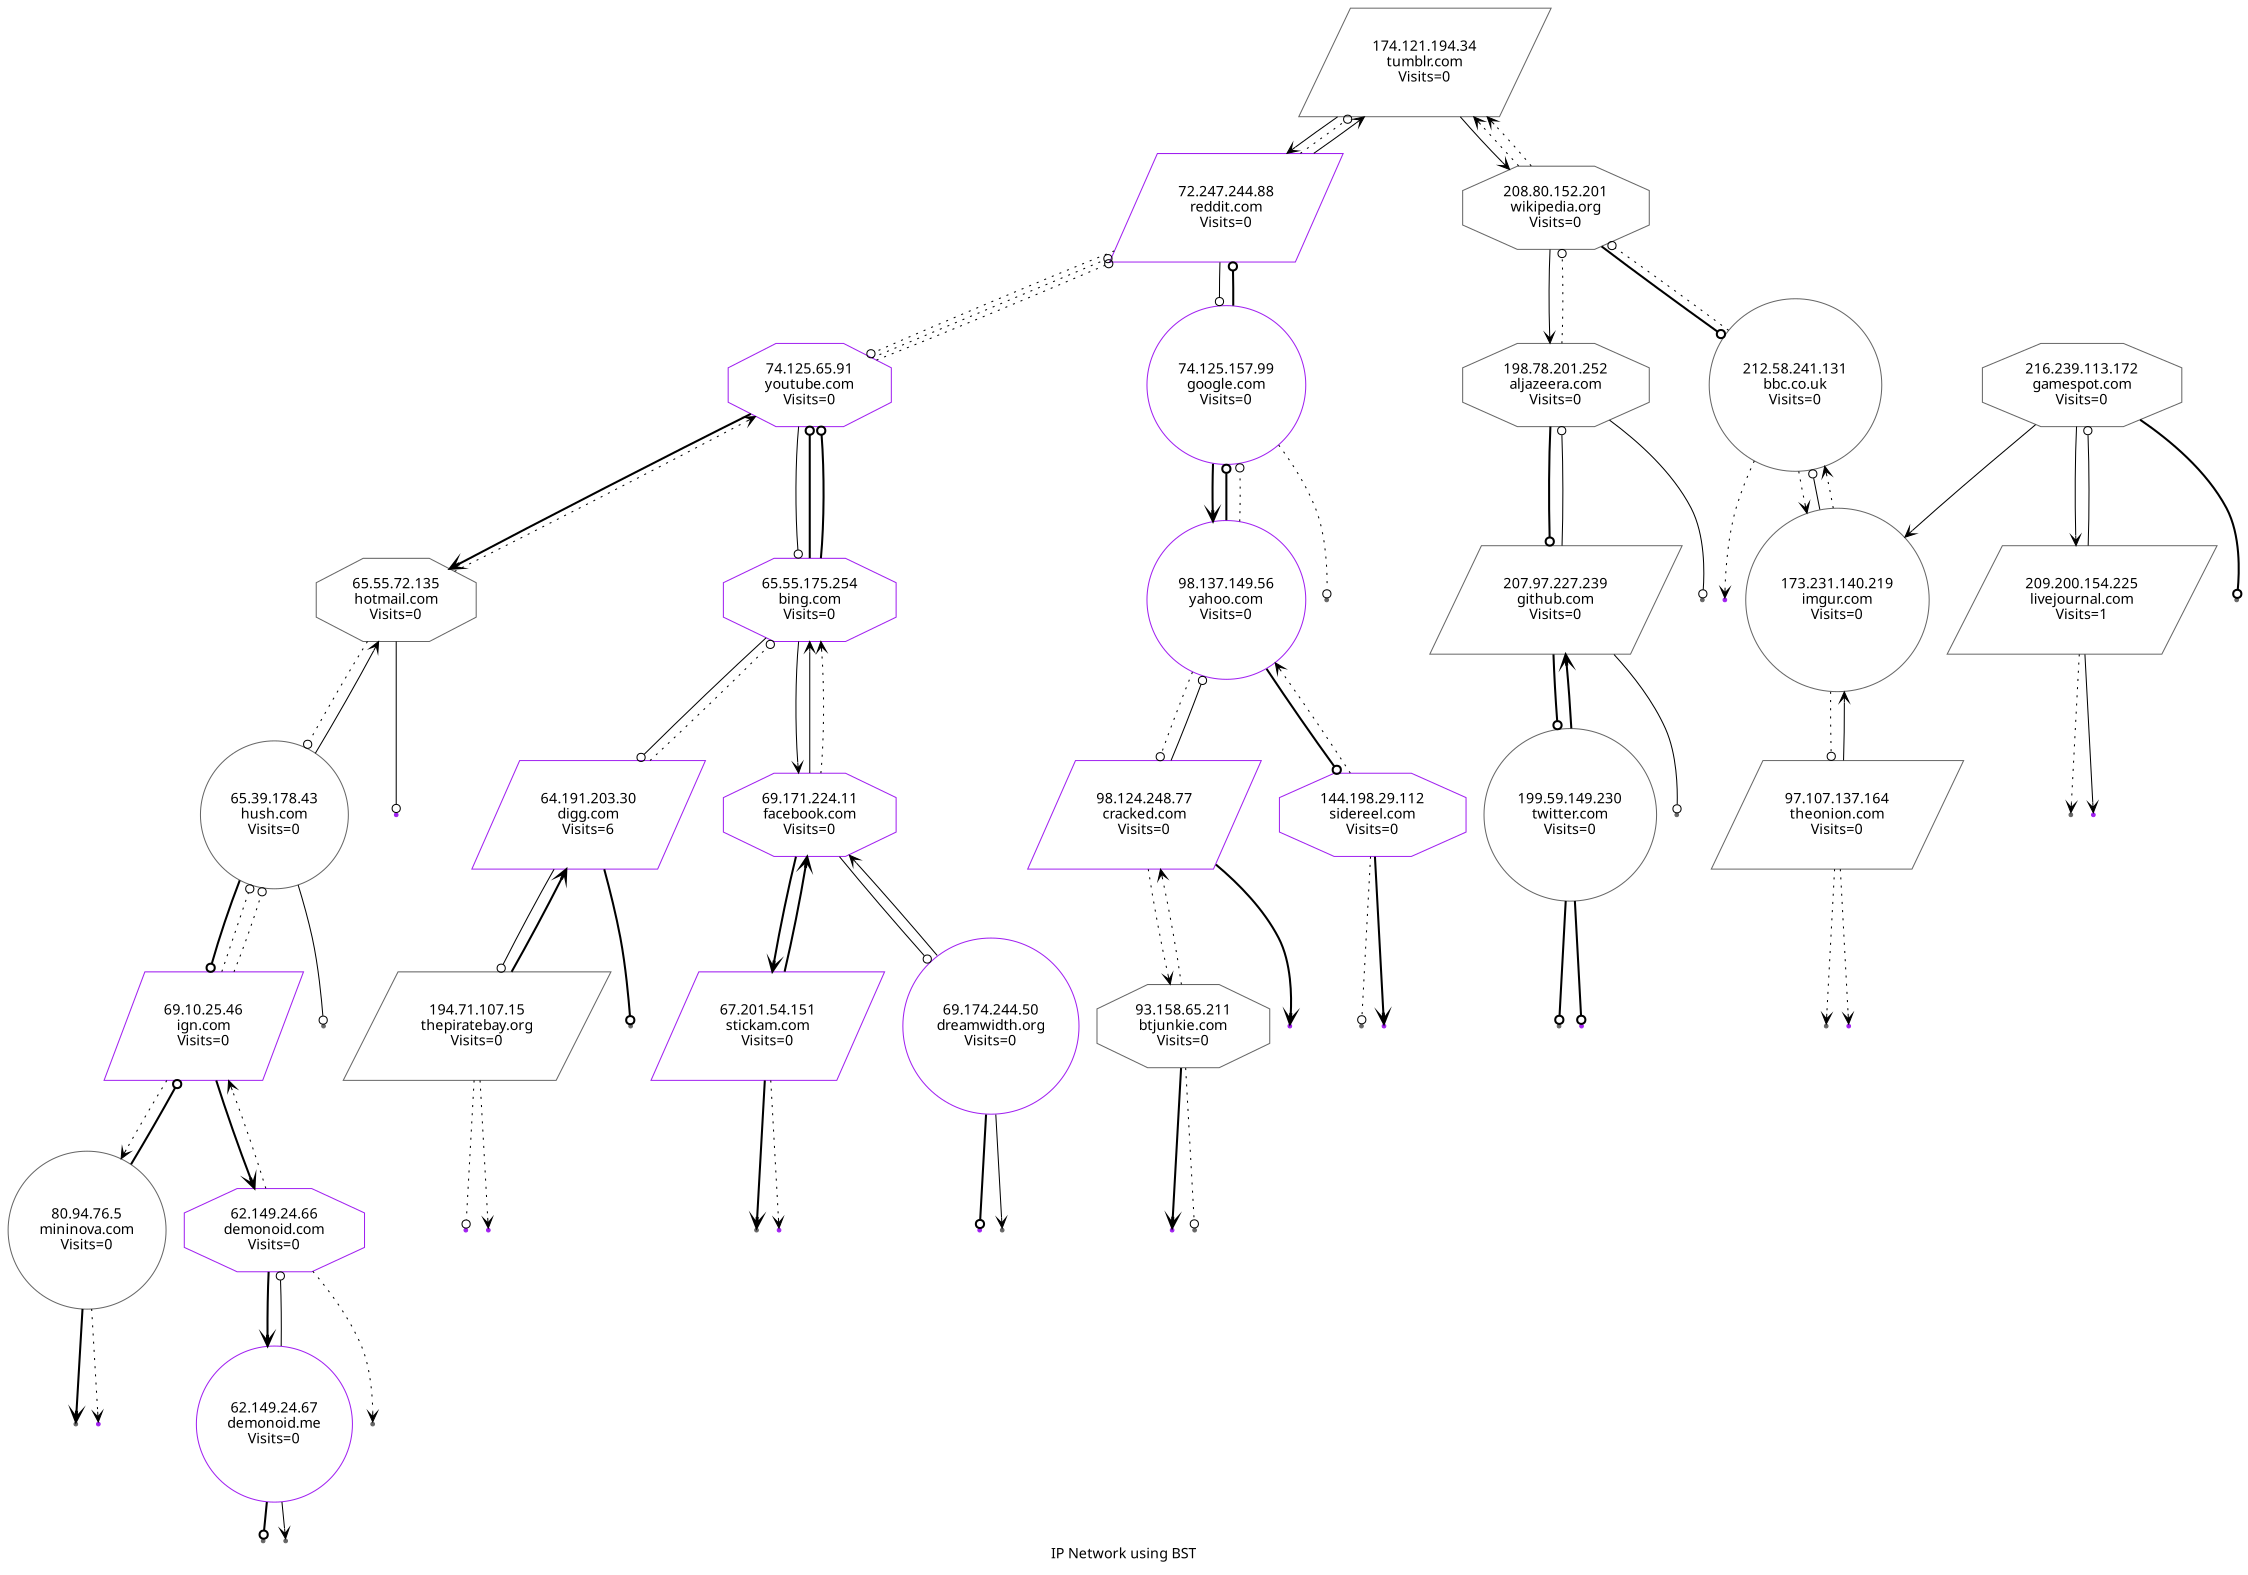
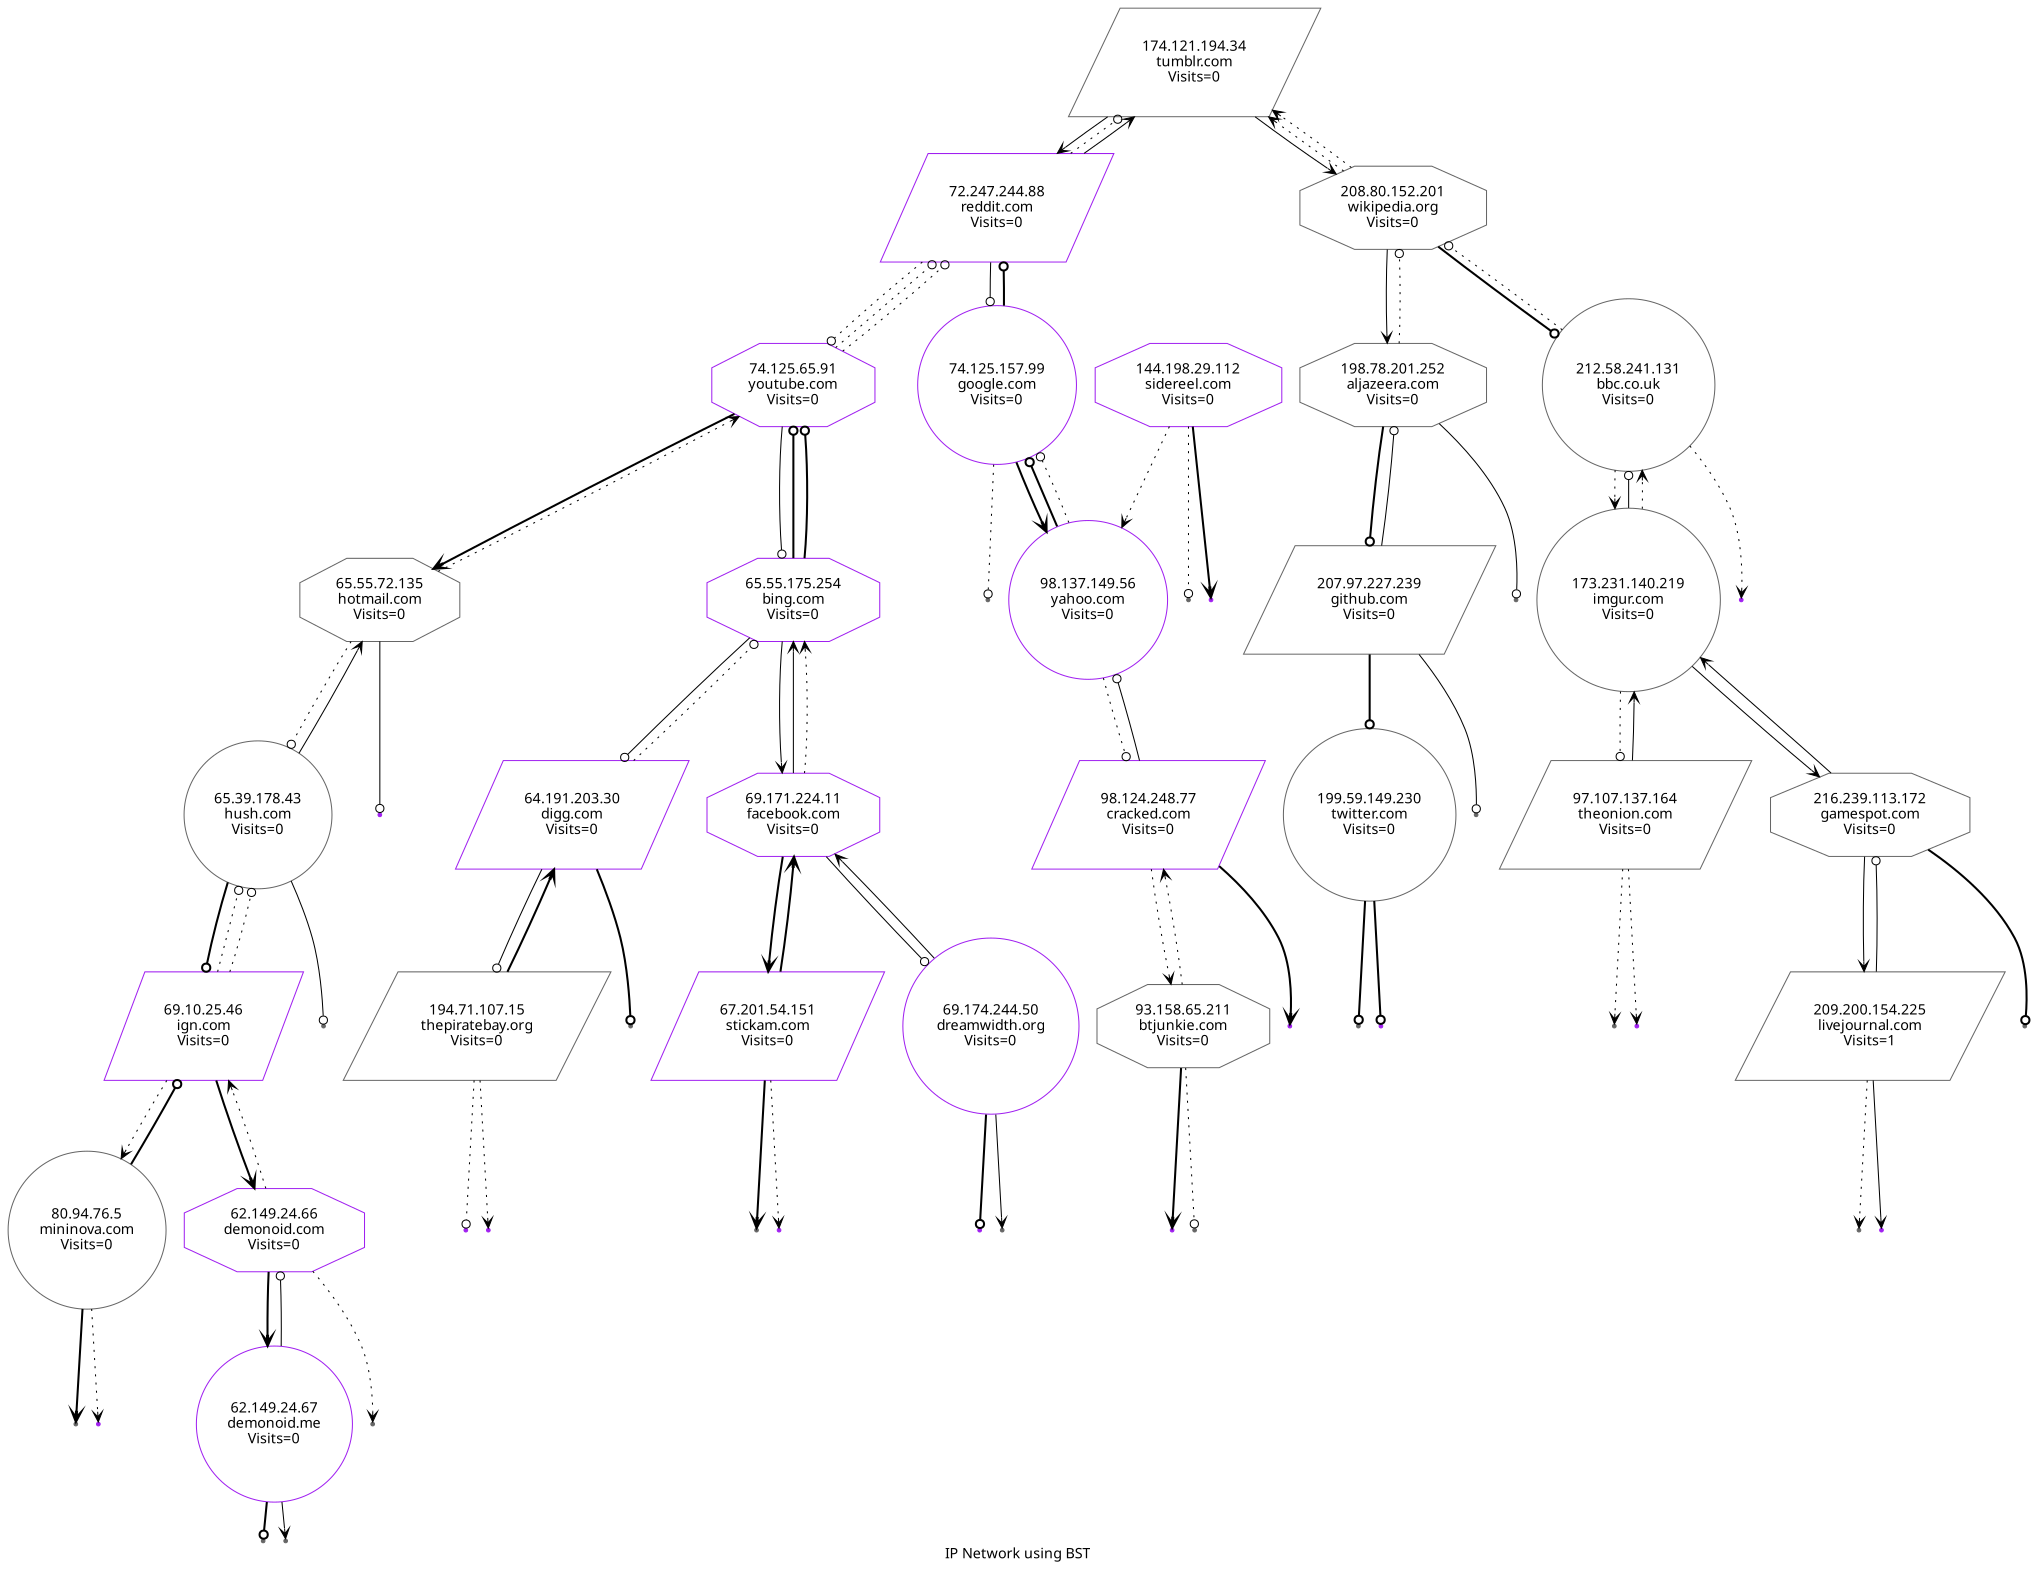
edge "199.59.149.230 twitter.com Visits=0" -> "207.97.227.239 github.com Visits=0": removed
edge "98.137.149.56 yahoo.com Visits=0" -> "144.198.29.112 sidereel.com Visits=0": removed
edge "173.231.140.219 imgur.com Visits=0" -> "216.239.113.172 gamespot.com Visits=0": added
node "64.191.203.30 digg.com Visits=6": label "64.191.203.30 digg.com Visits=6" -> "64.191.203.30 digg.com Visits=0"
